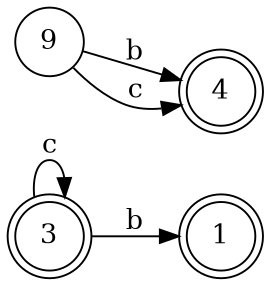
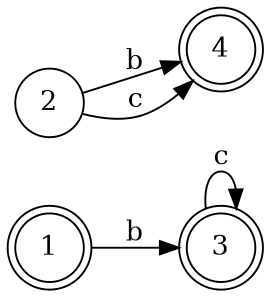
node "9": label "9" -> "2"
edge "3" -> "1": reversed
